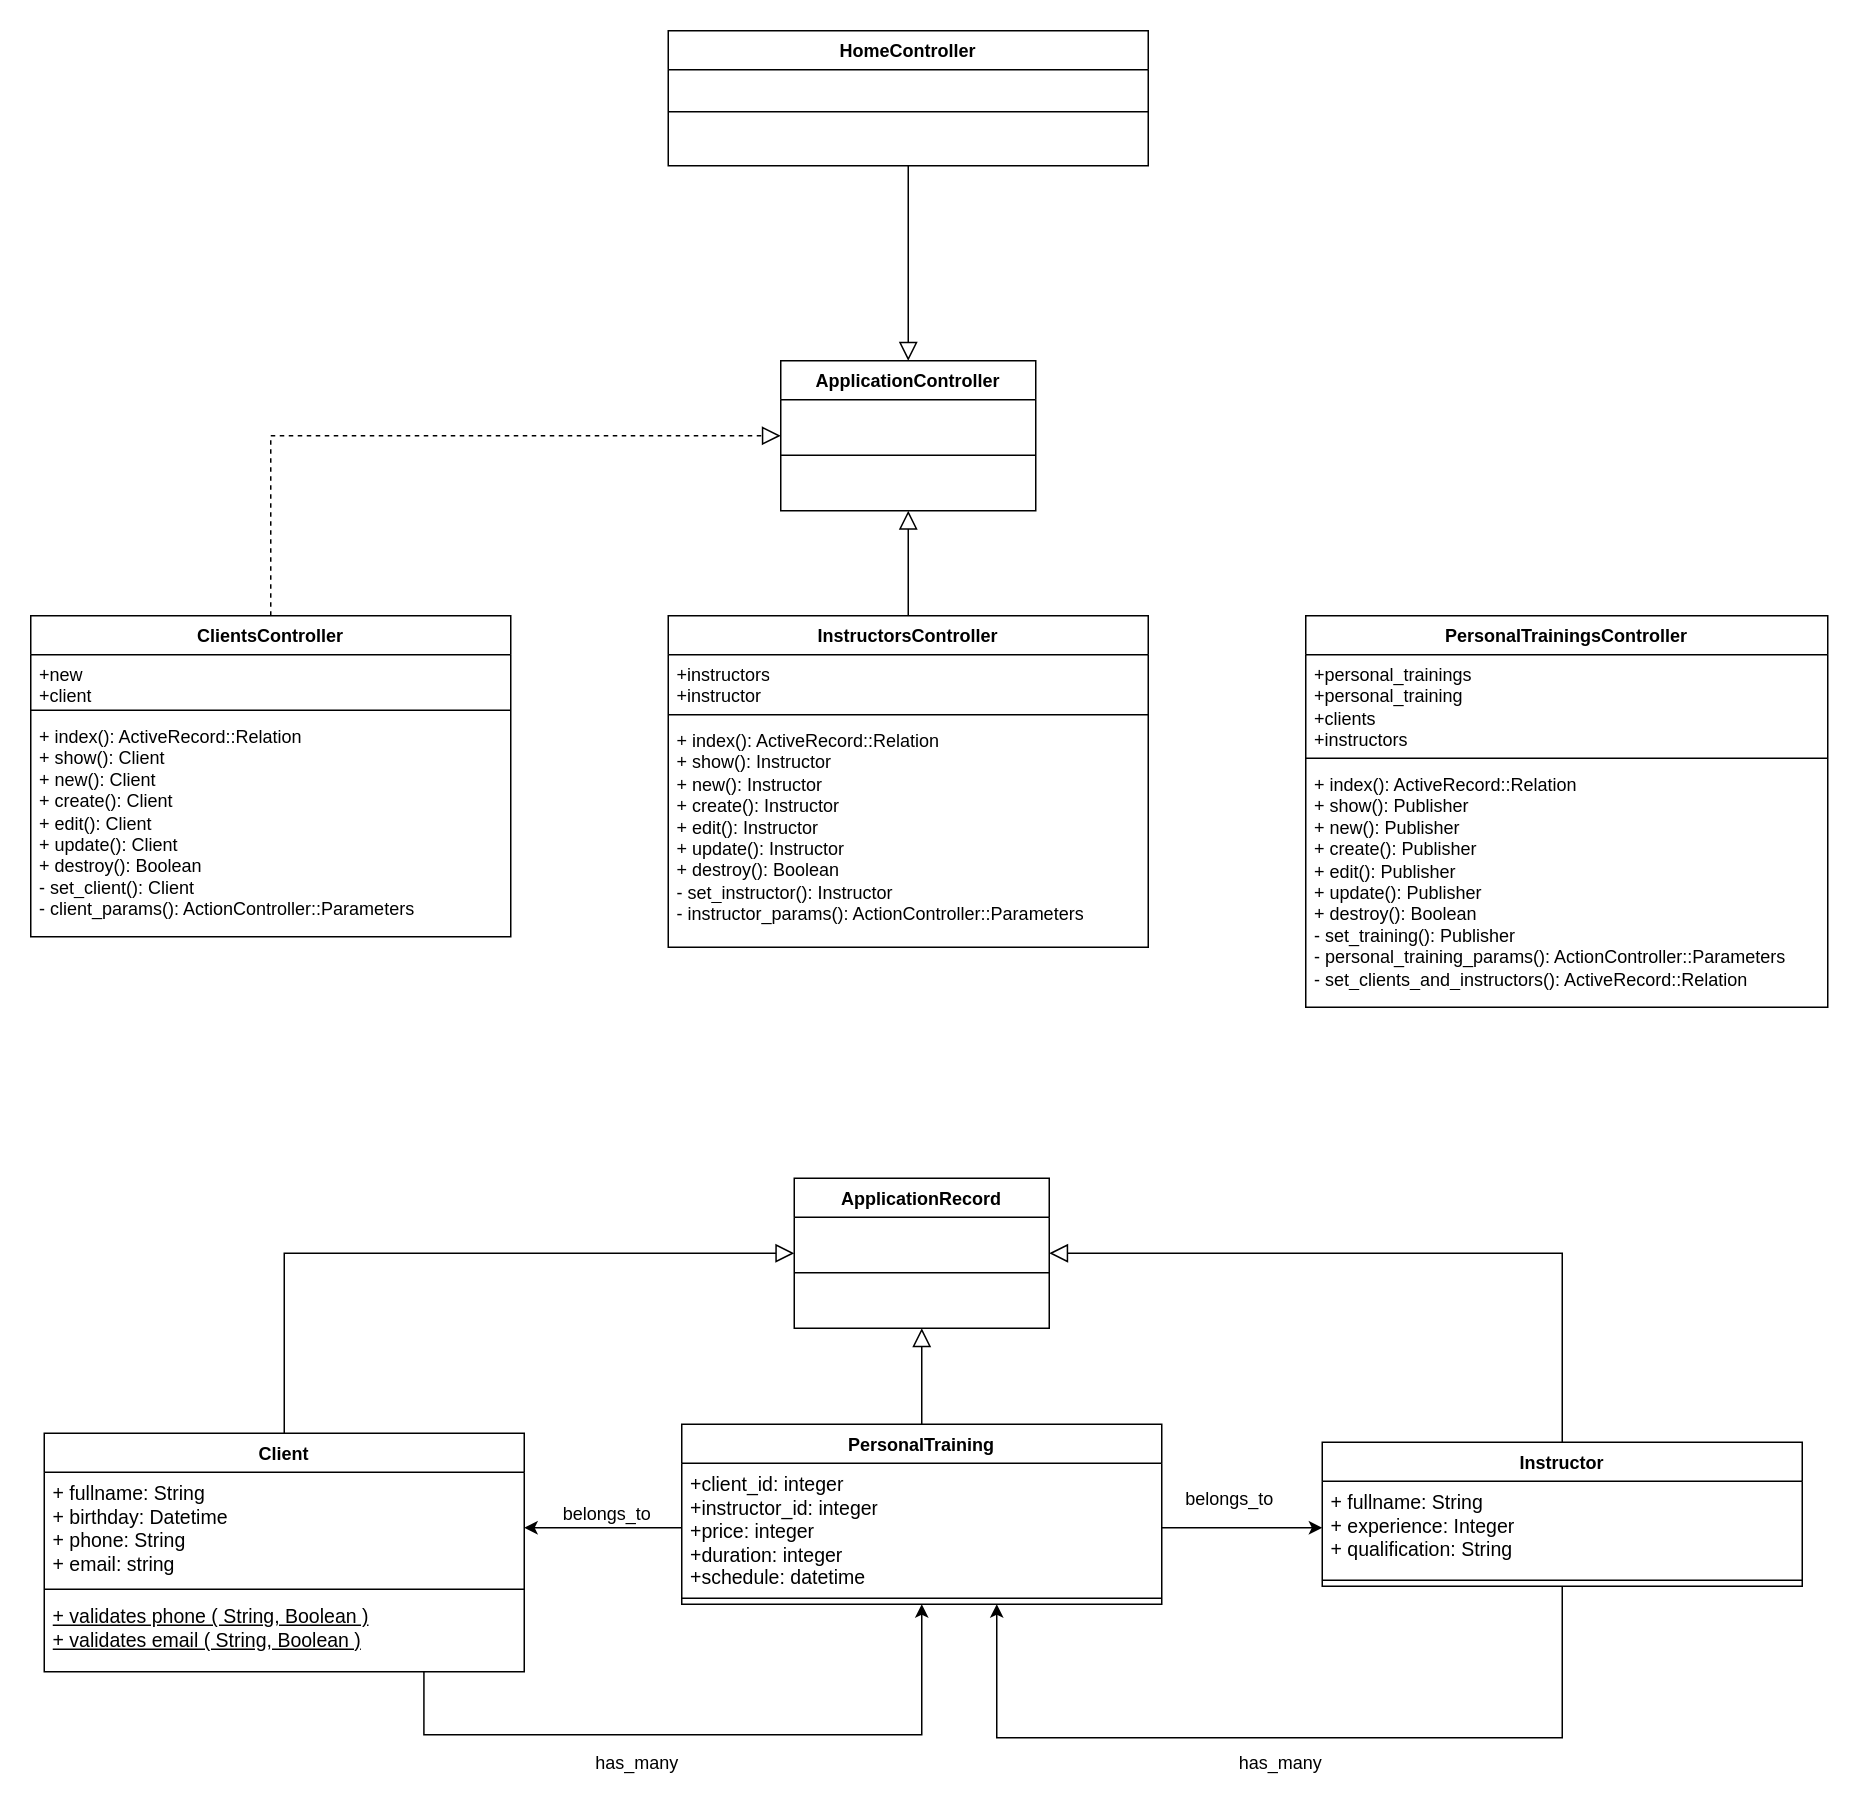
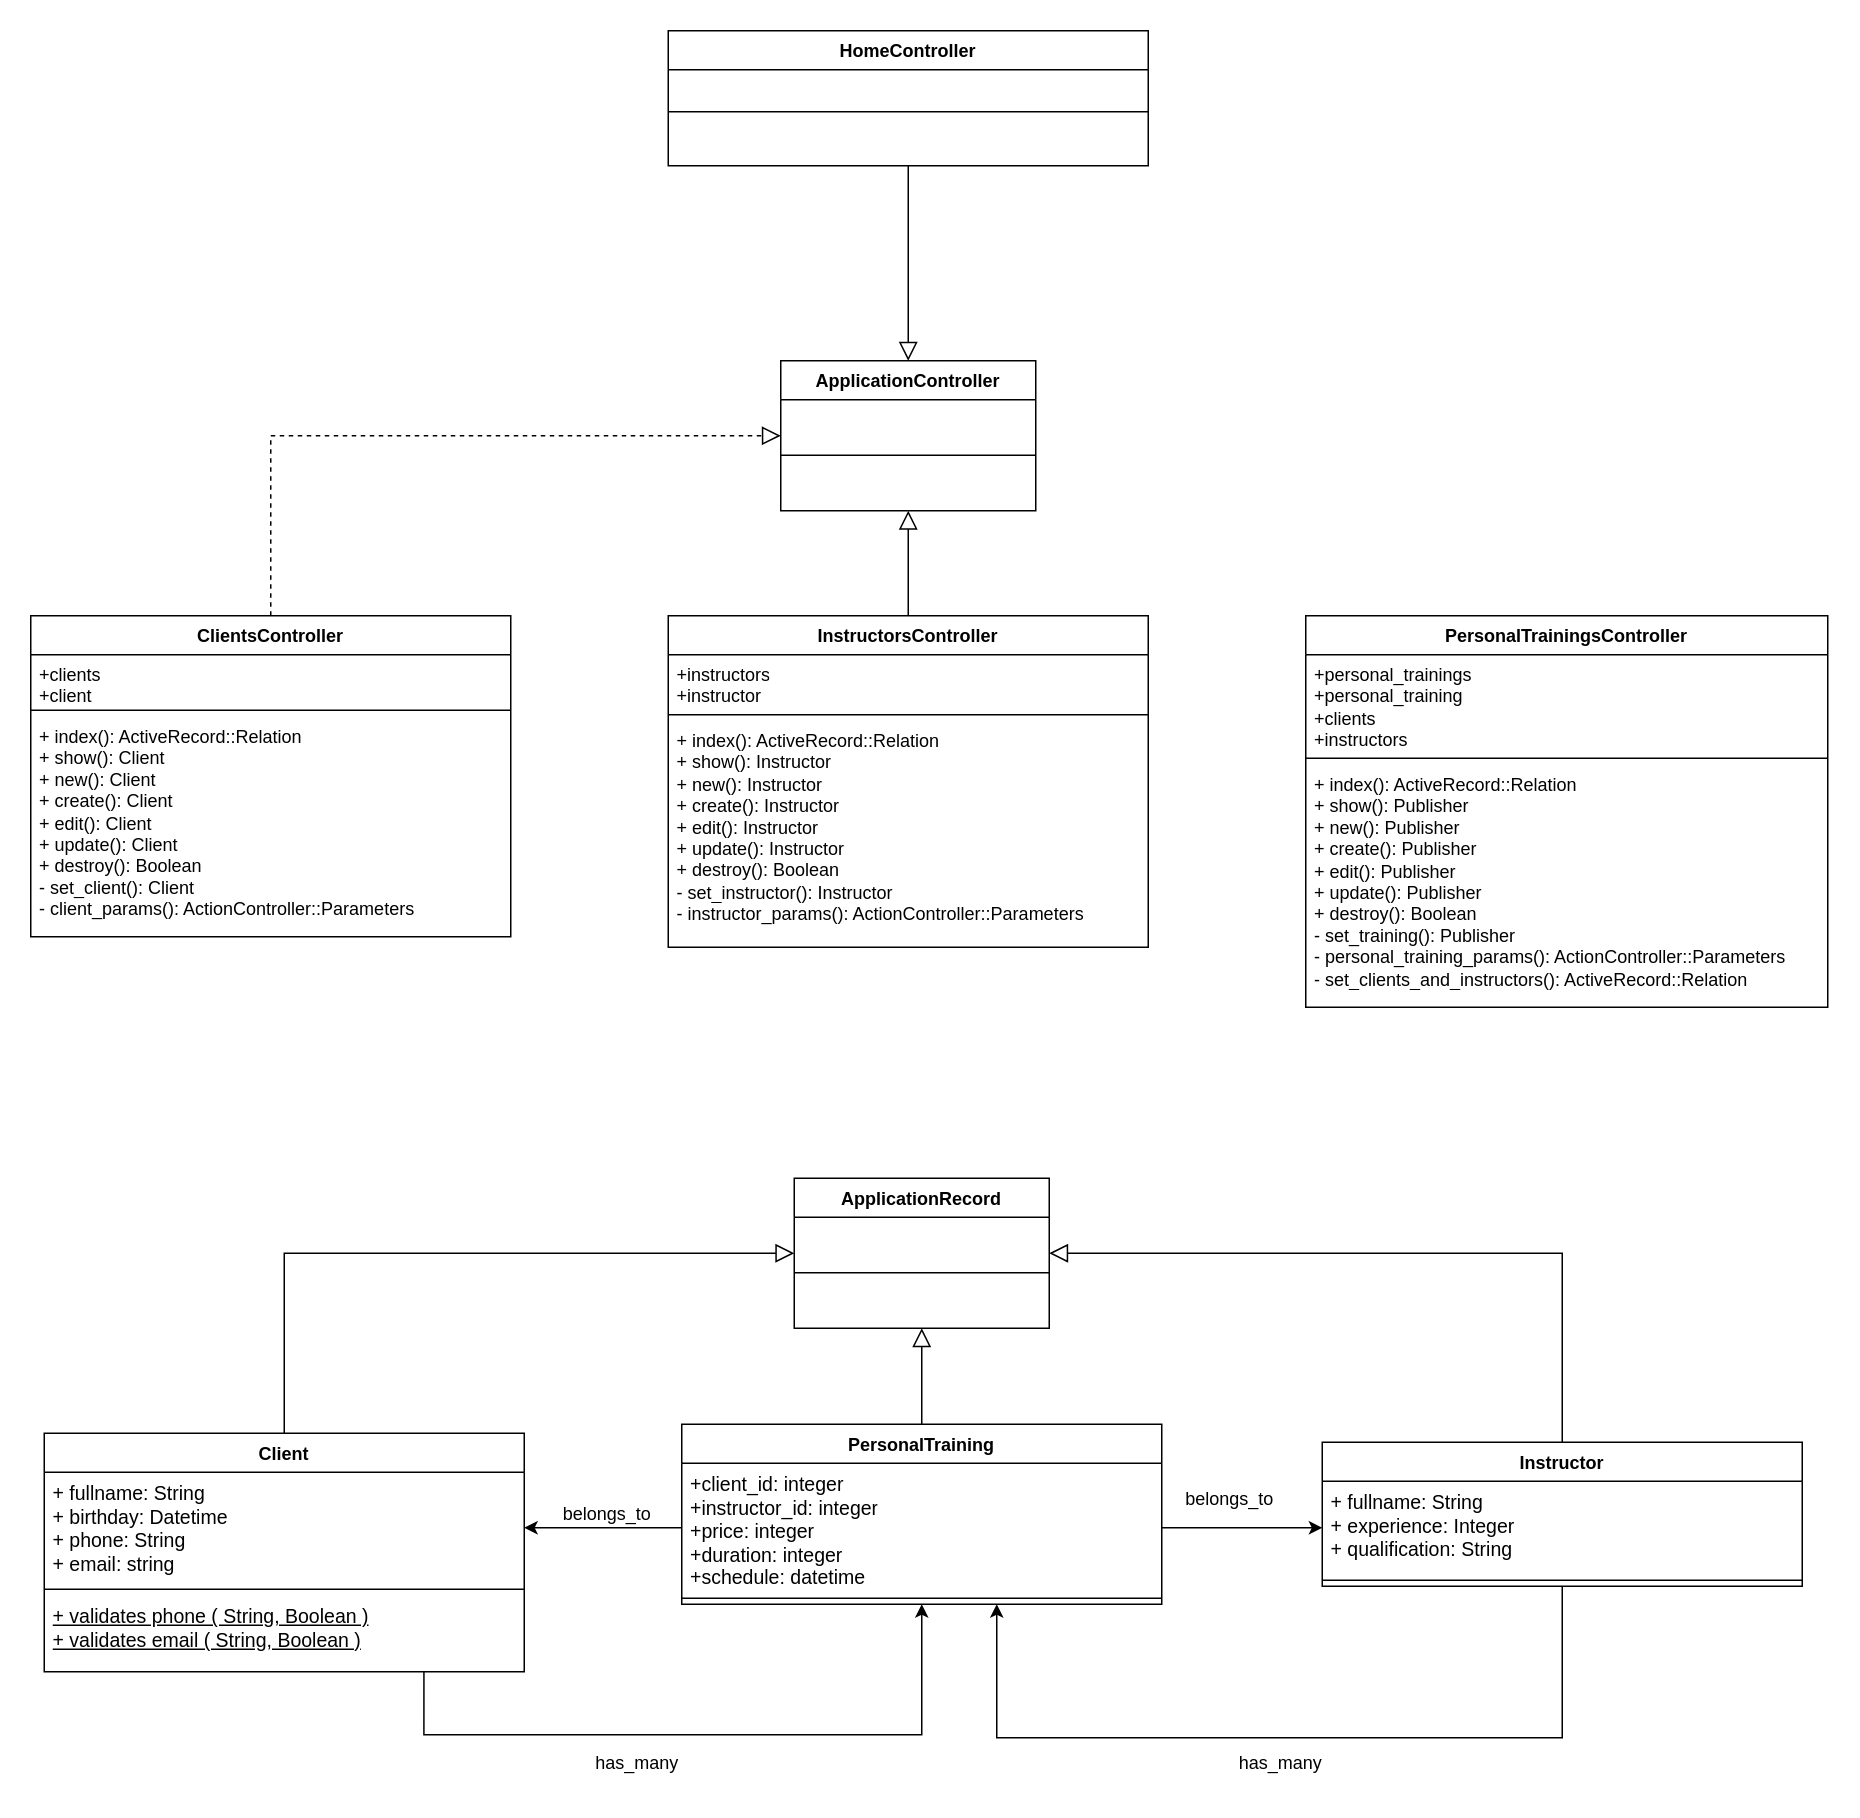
node "+new +client": label "+new +client" -> "+clients +client"
